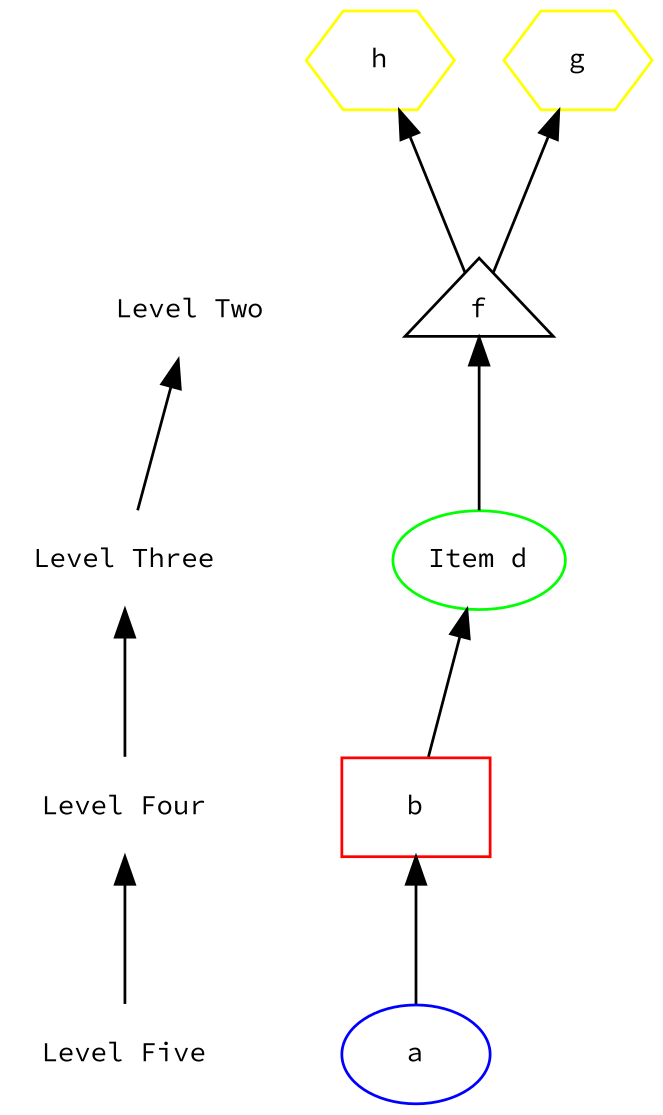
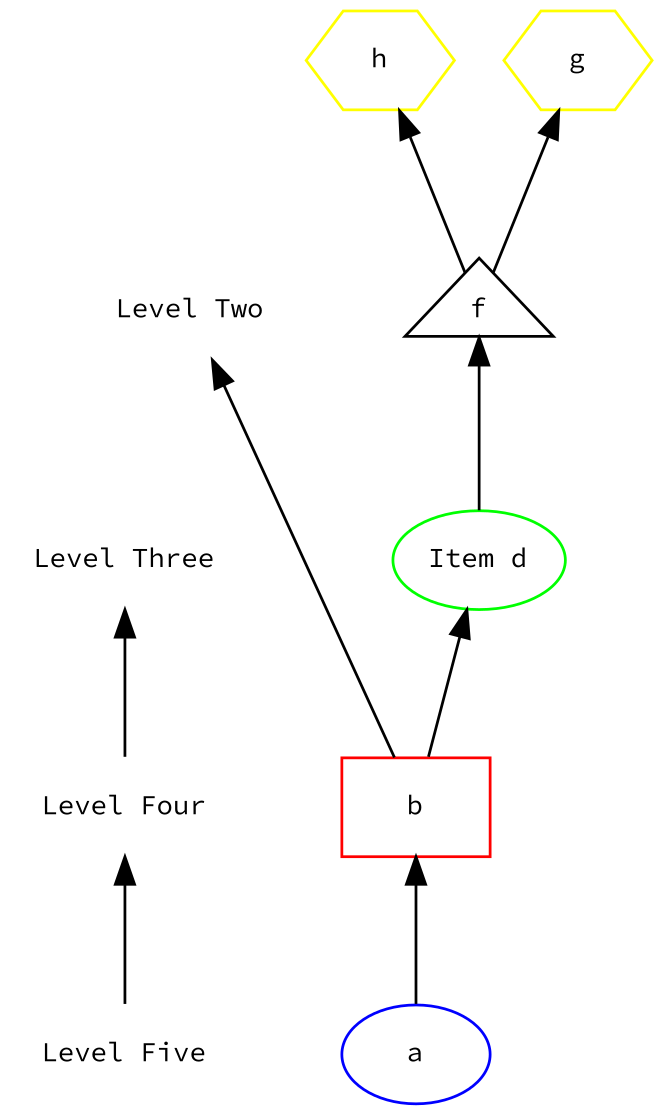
edge "Level Three" -> "Level Two": now "b" -> "Level Two"
